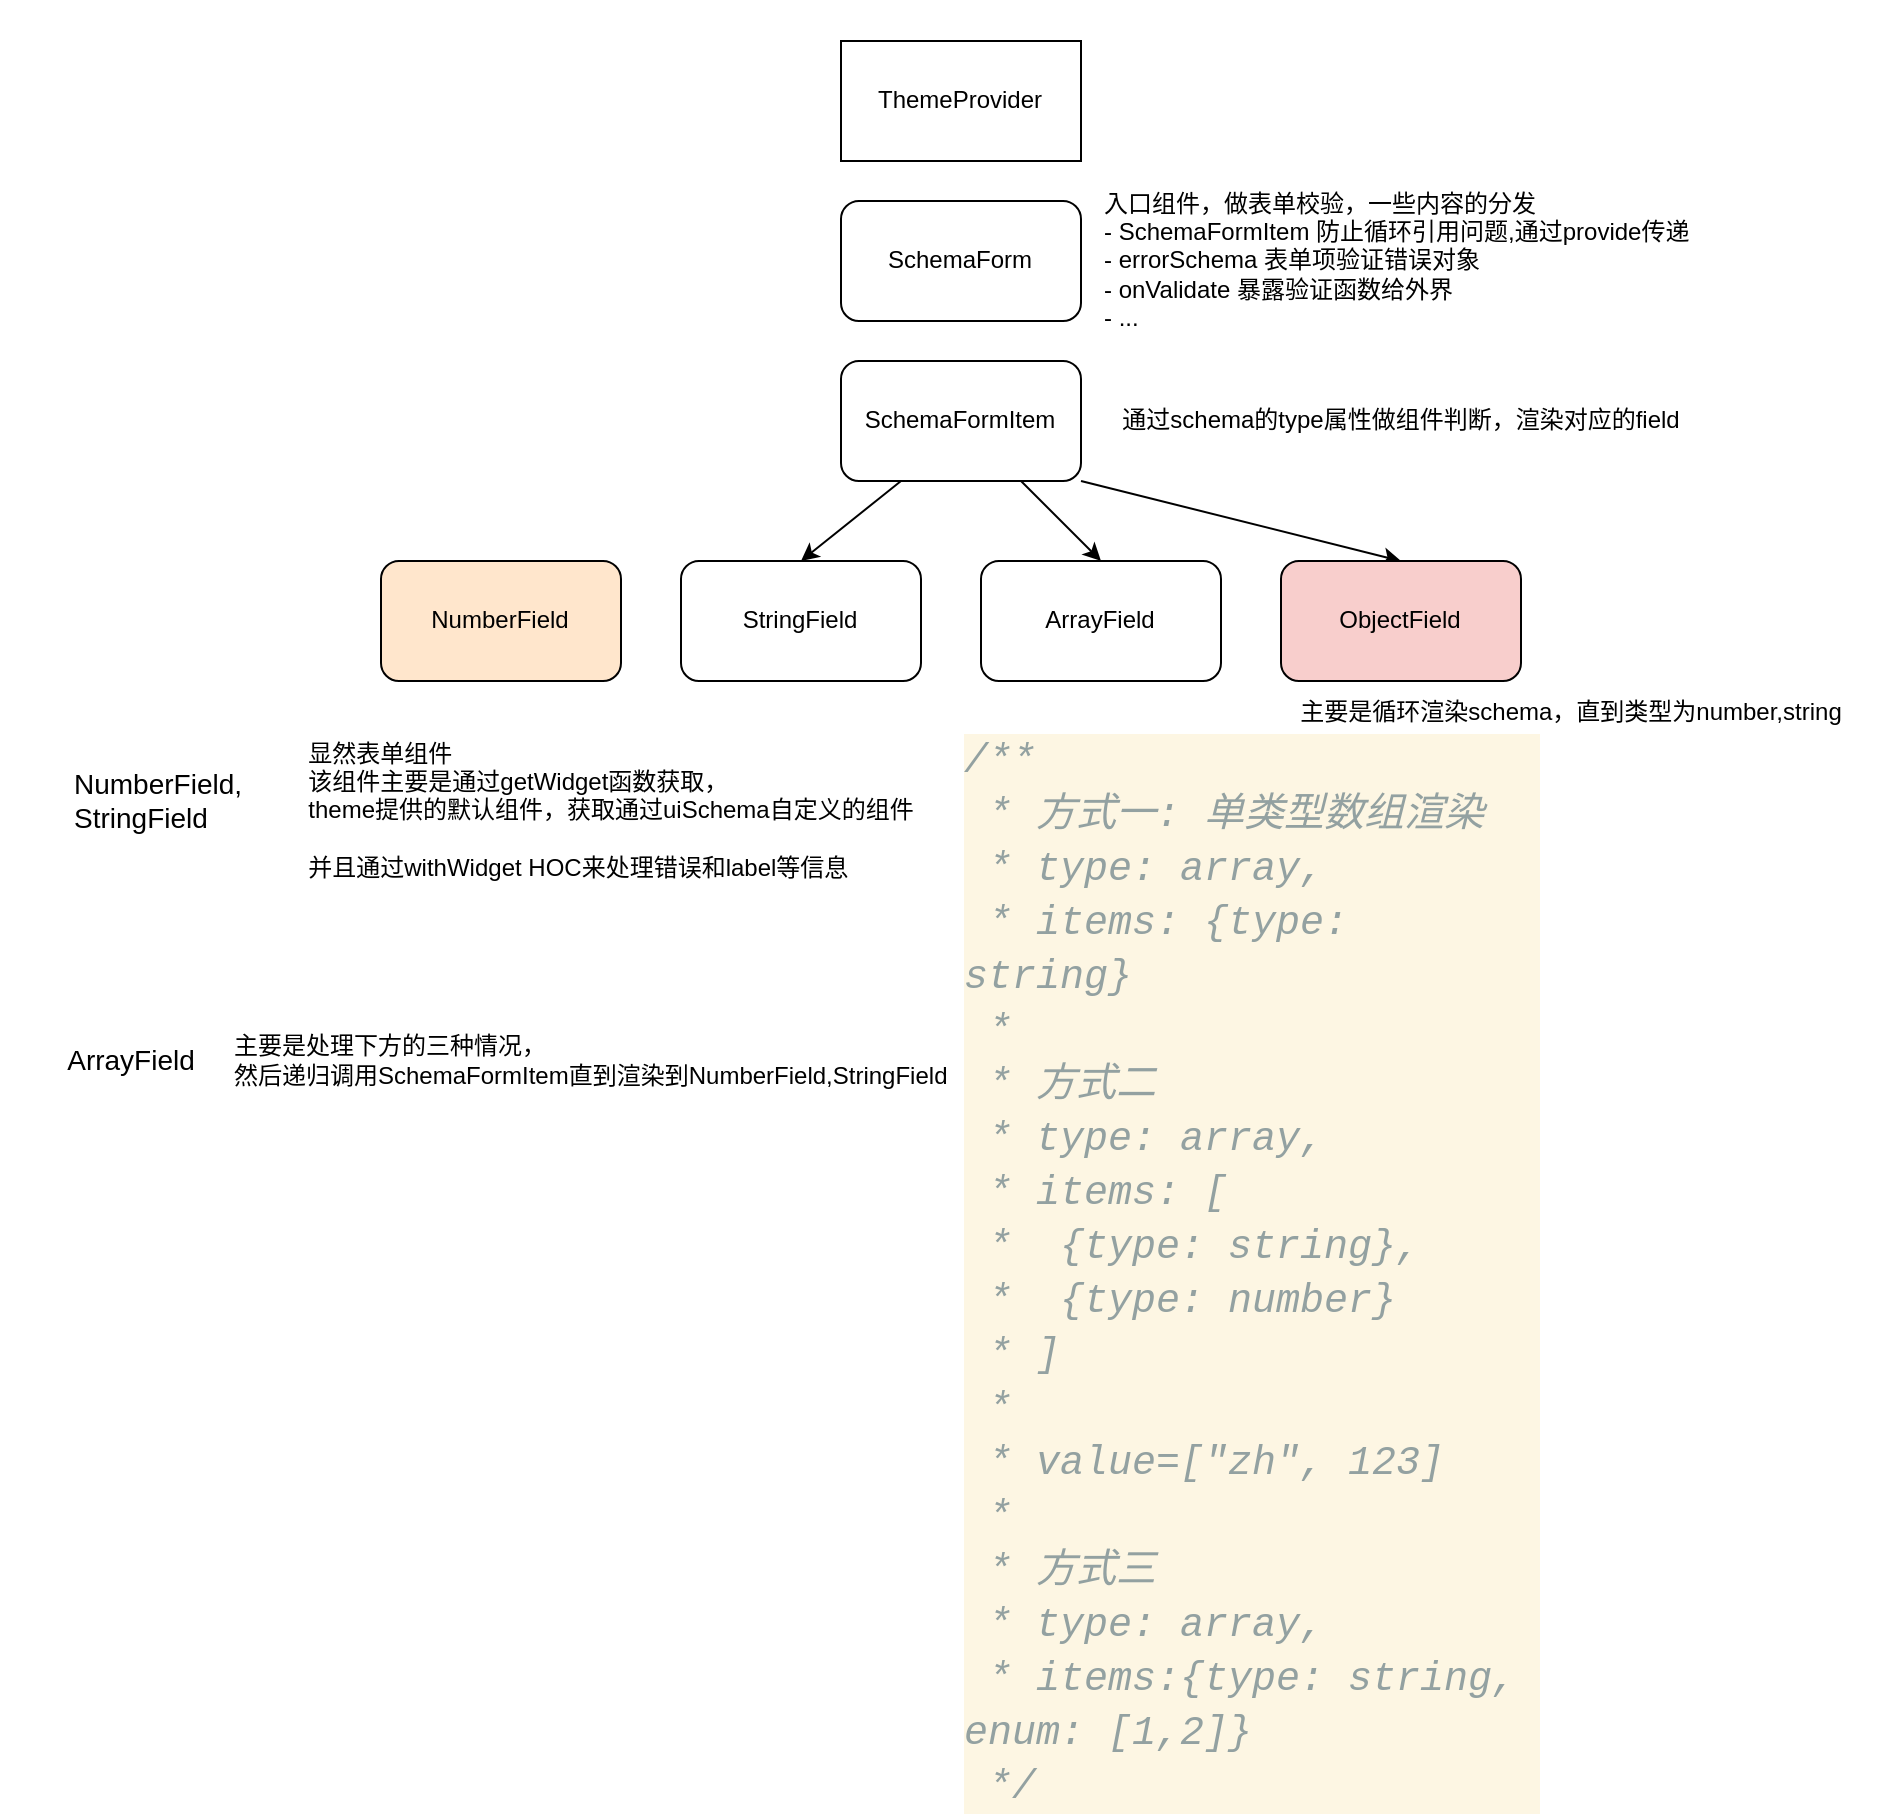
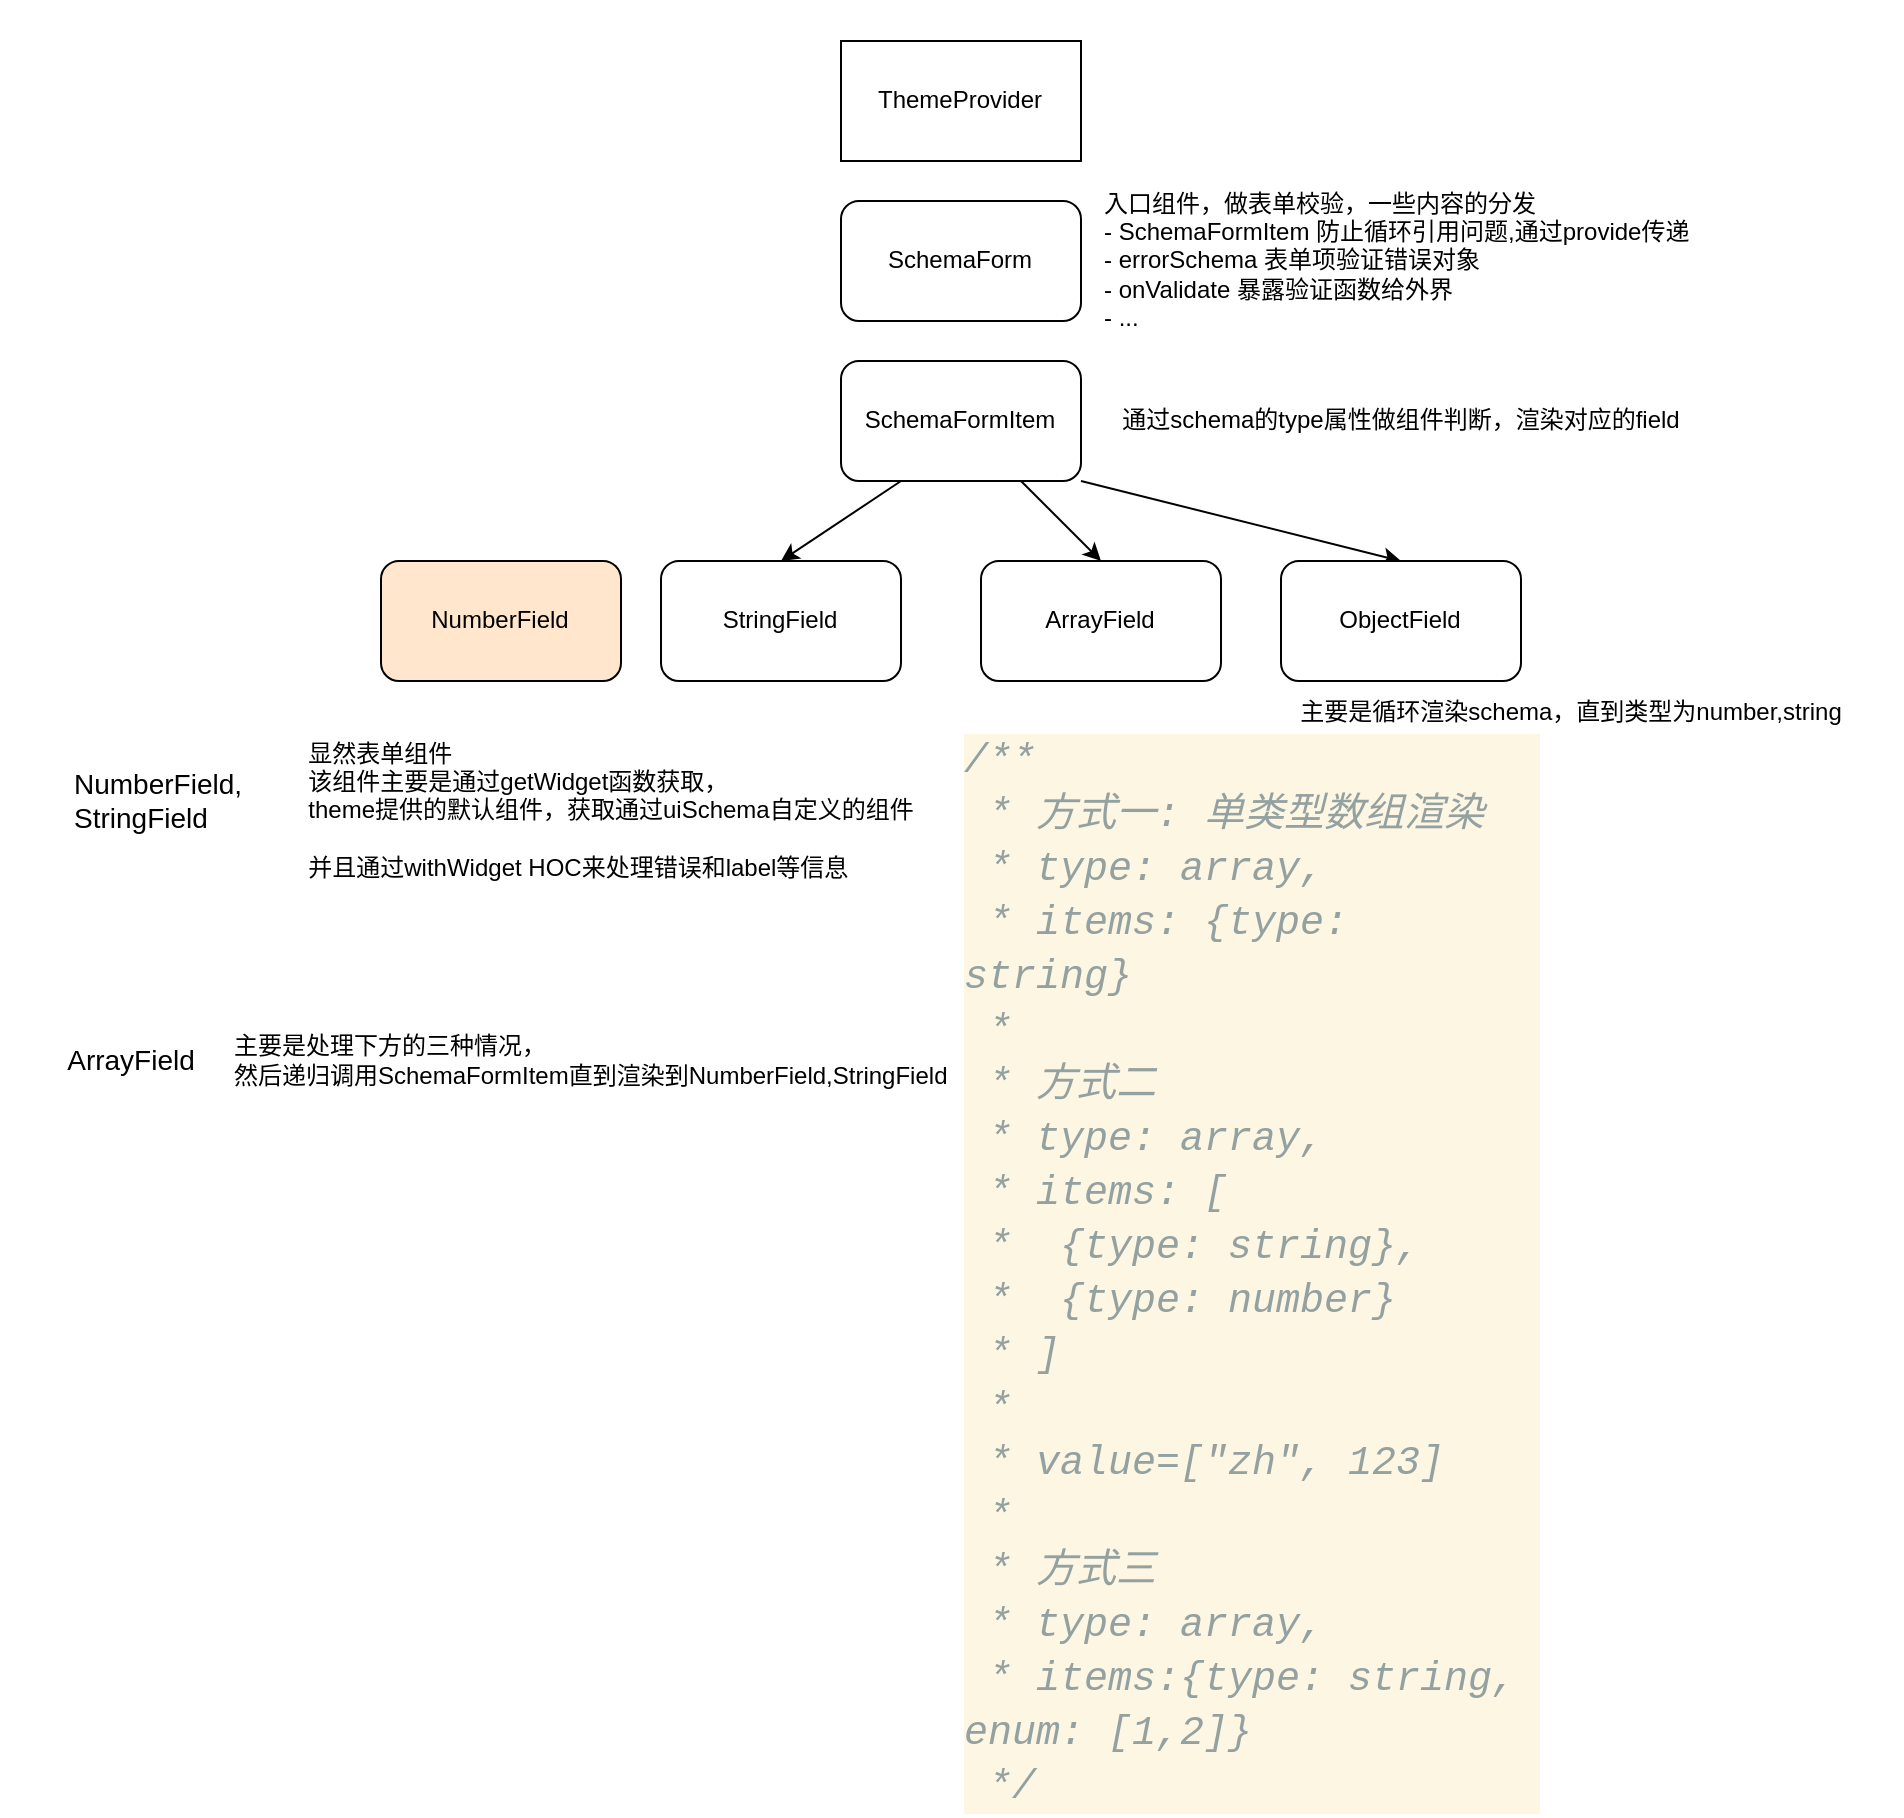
node "StringField": moved (801, 621) -> (781, 621)
node "ObjectField": fillcolor #f8cecc -> #ffffff
